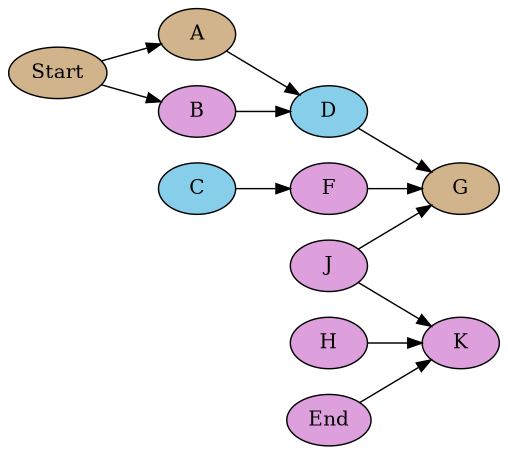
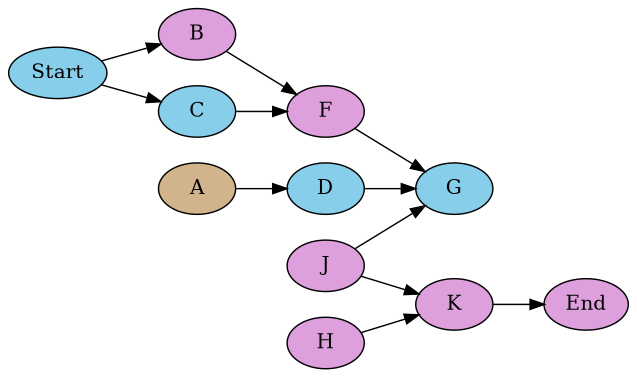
edge "Start" -> "A": now "Start" -> "C"
node "Start": fillcolor tan -> skyblue
edge "B" -> "D": now "B" -> "F"
node "G": fillcolor tan -> skyblue
edge "End" -> "K": reversed
